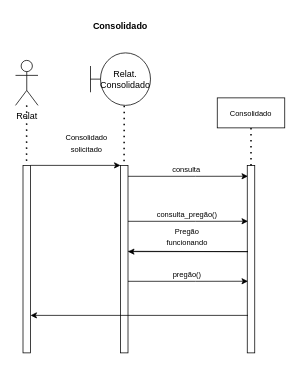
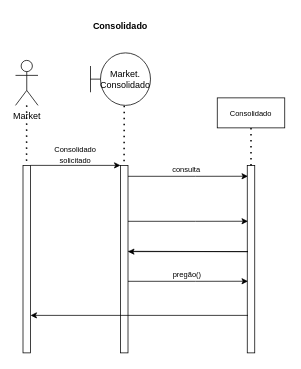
node "Relat. Consolidado": label "Relat. Consolidado" -> "Market. Consolidado"
node "Relat": label "Relat" -> "Market"
node "Consolidado solicitado": moved (87, 143) -> (75, 154)
node "consulta_pregão()": removed
node "Pregão funcionando": removed
